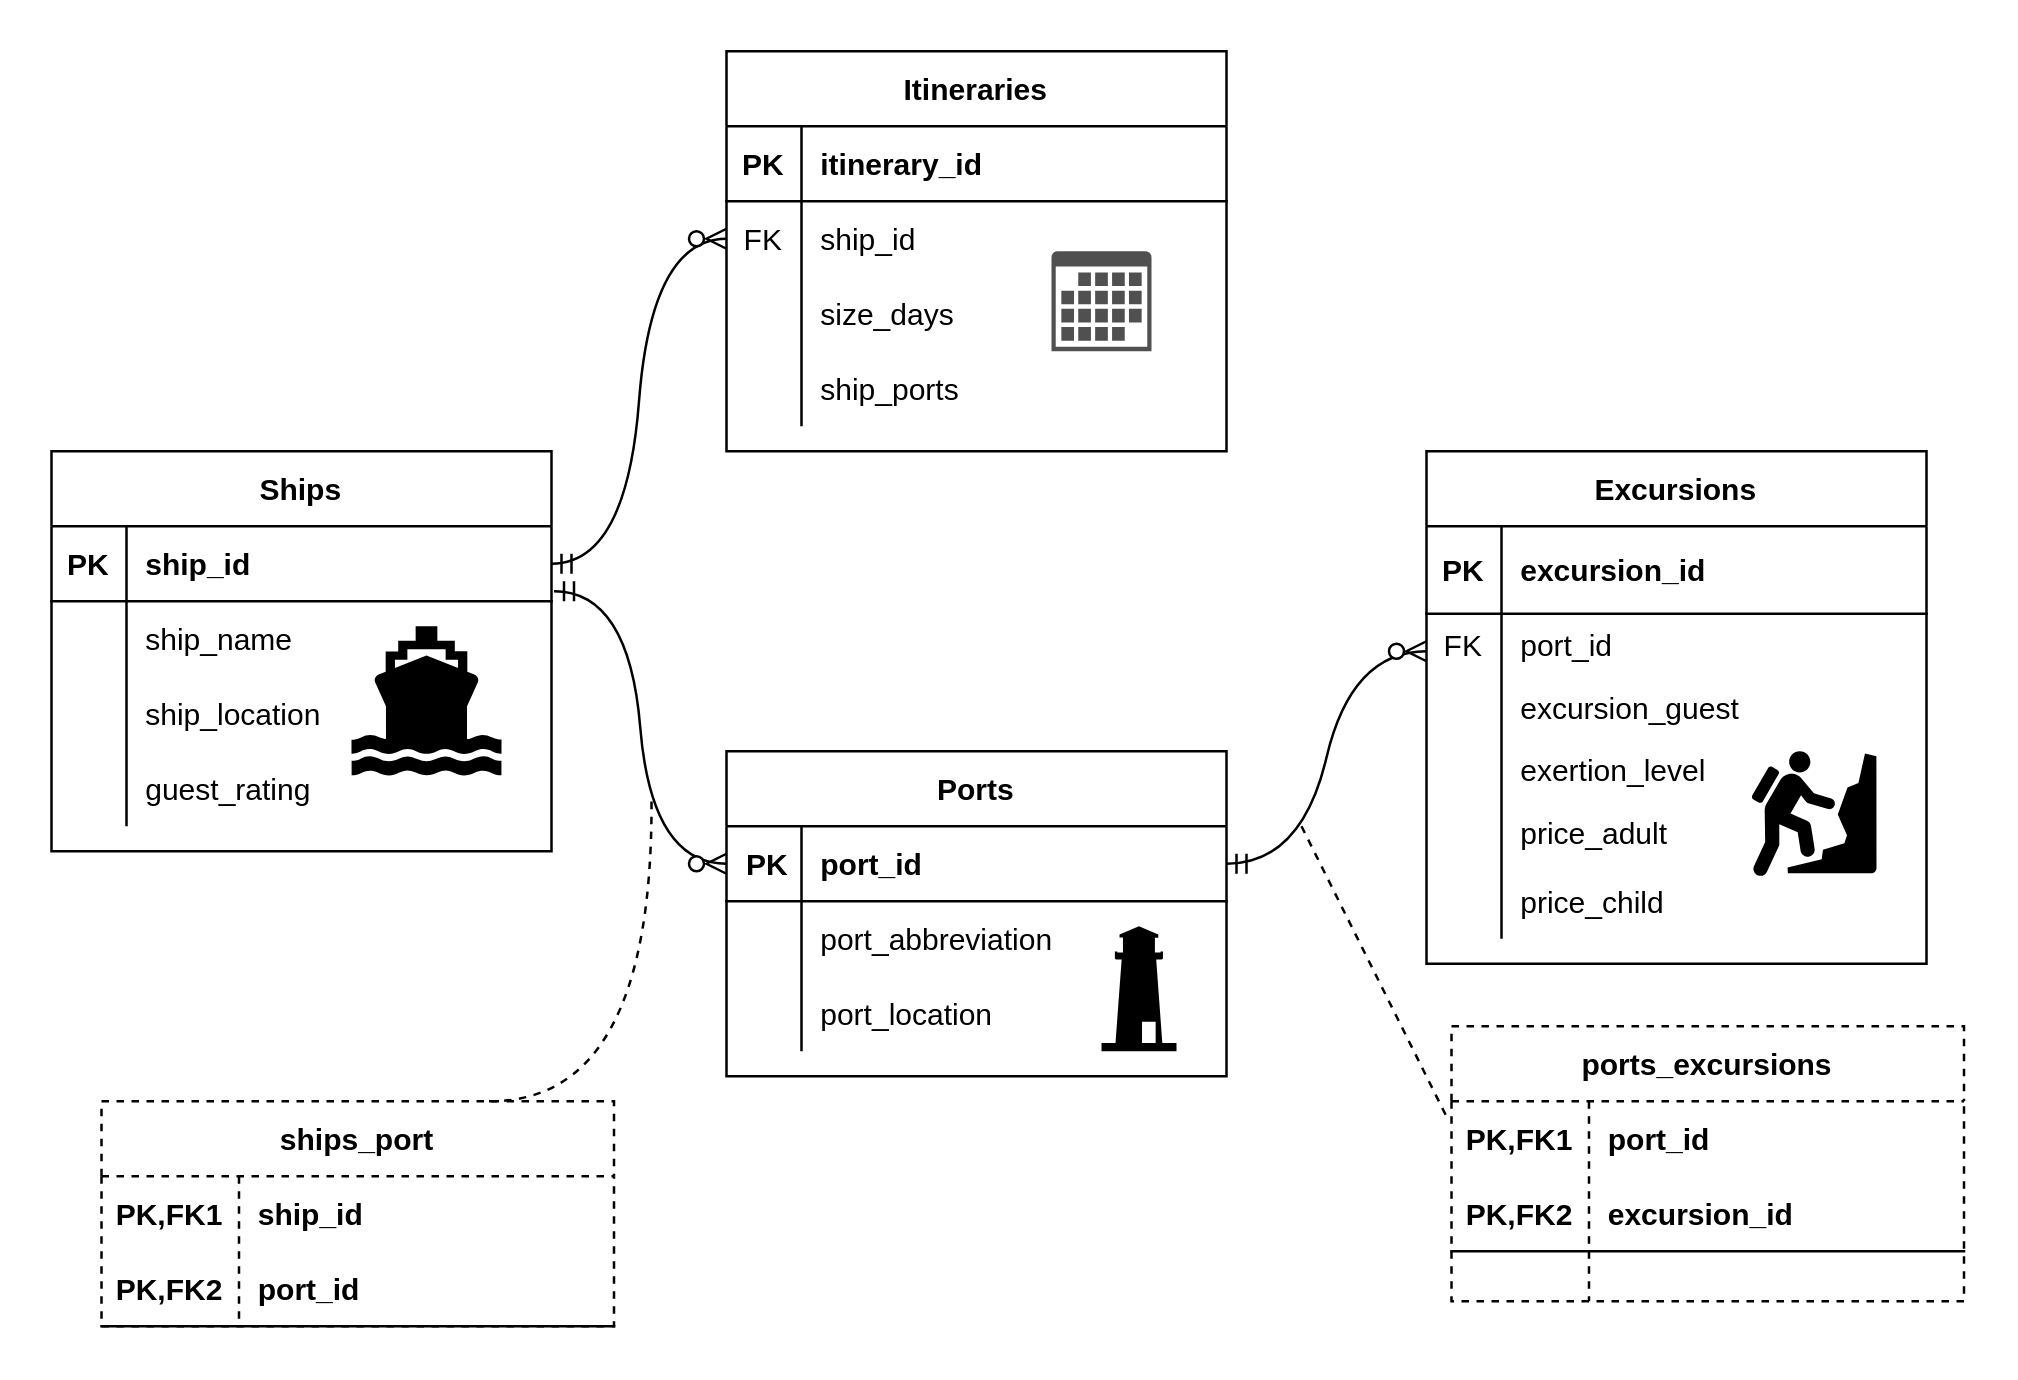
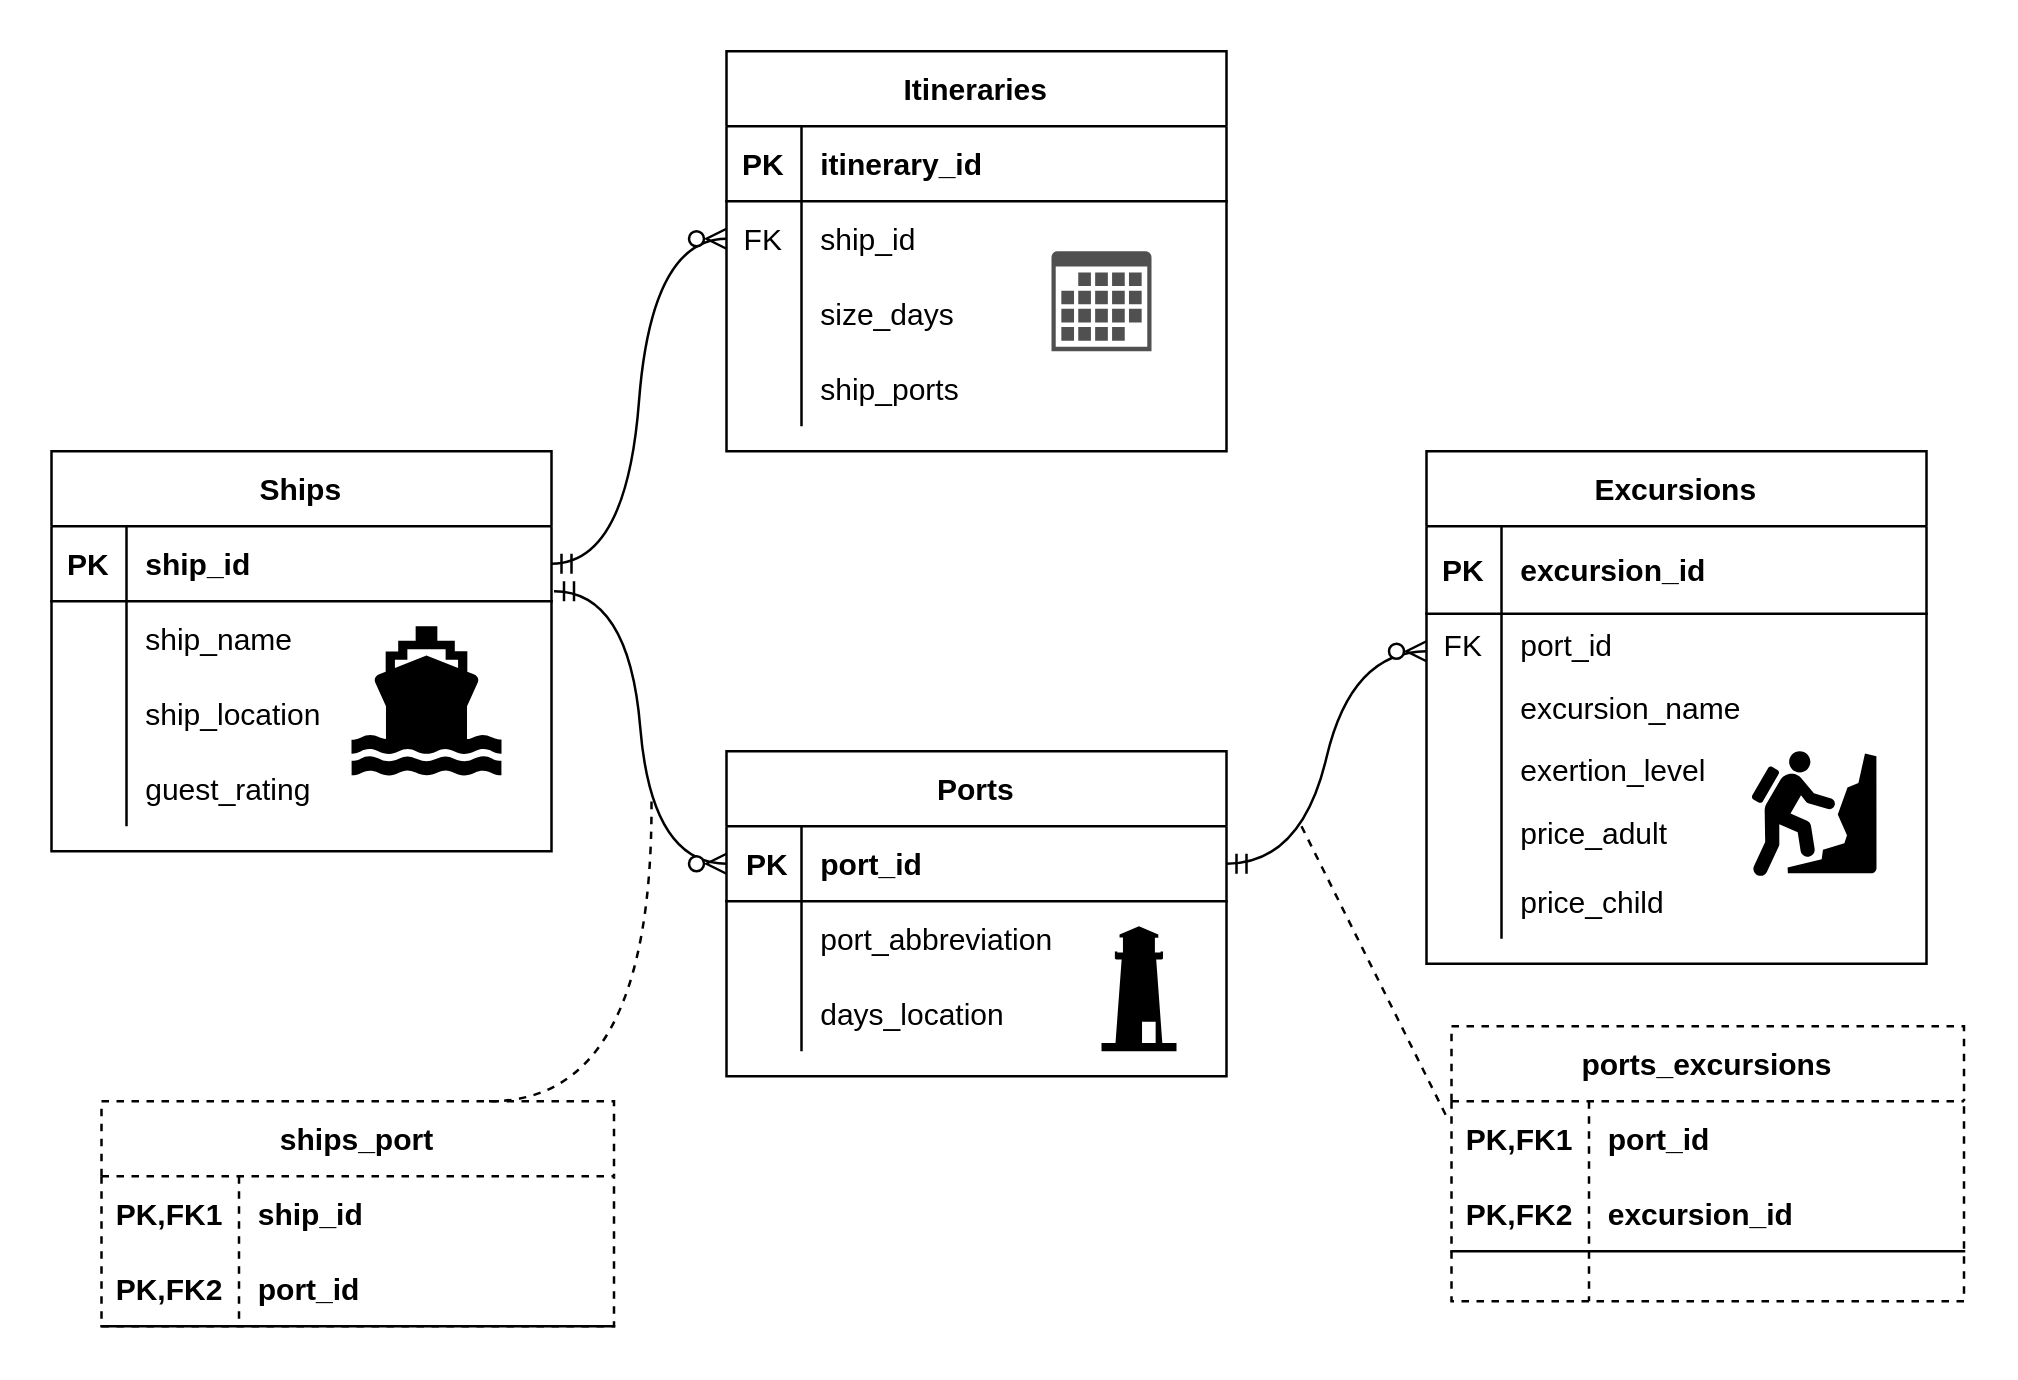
node "excursion_guest": label "excursion_guest" -> "excursion_name"
node "port_location": label "port_location" -> "days_location"
